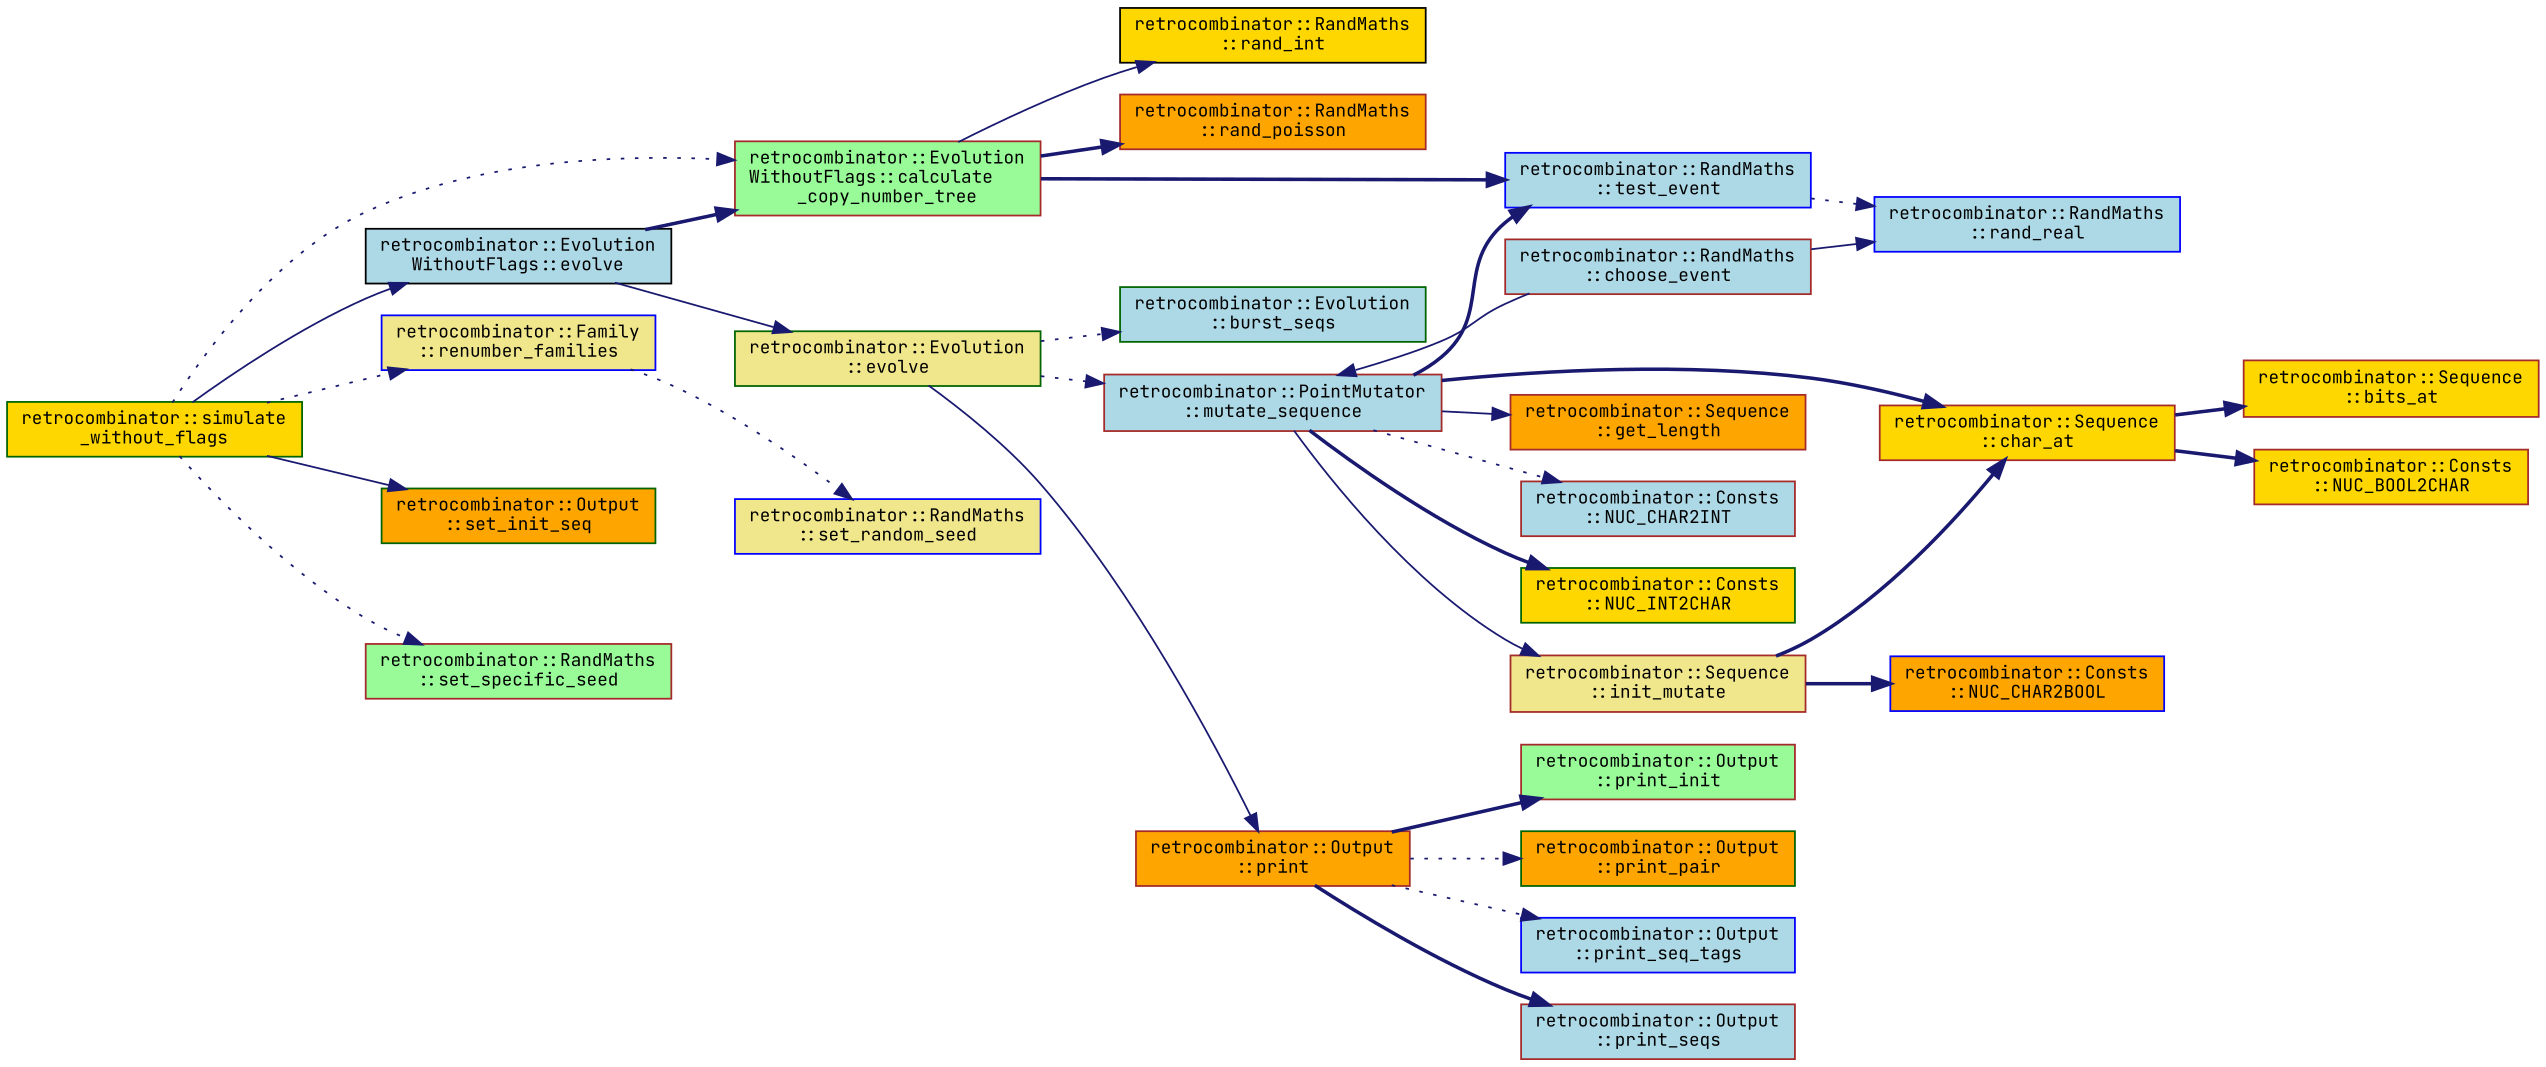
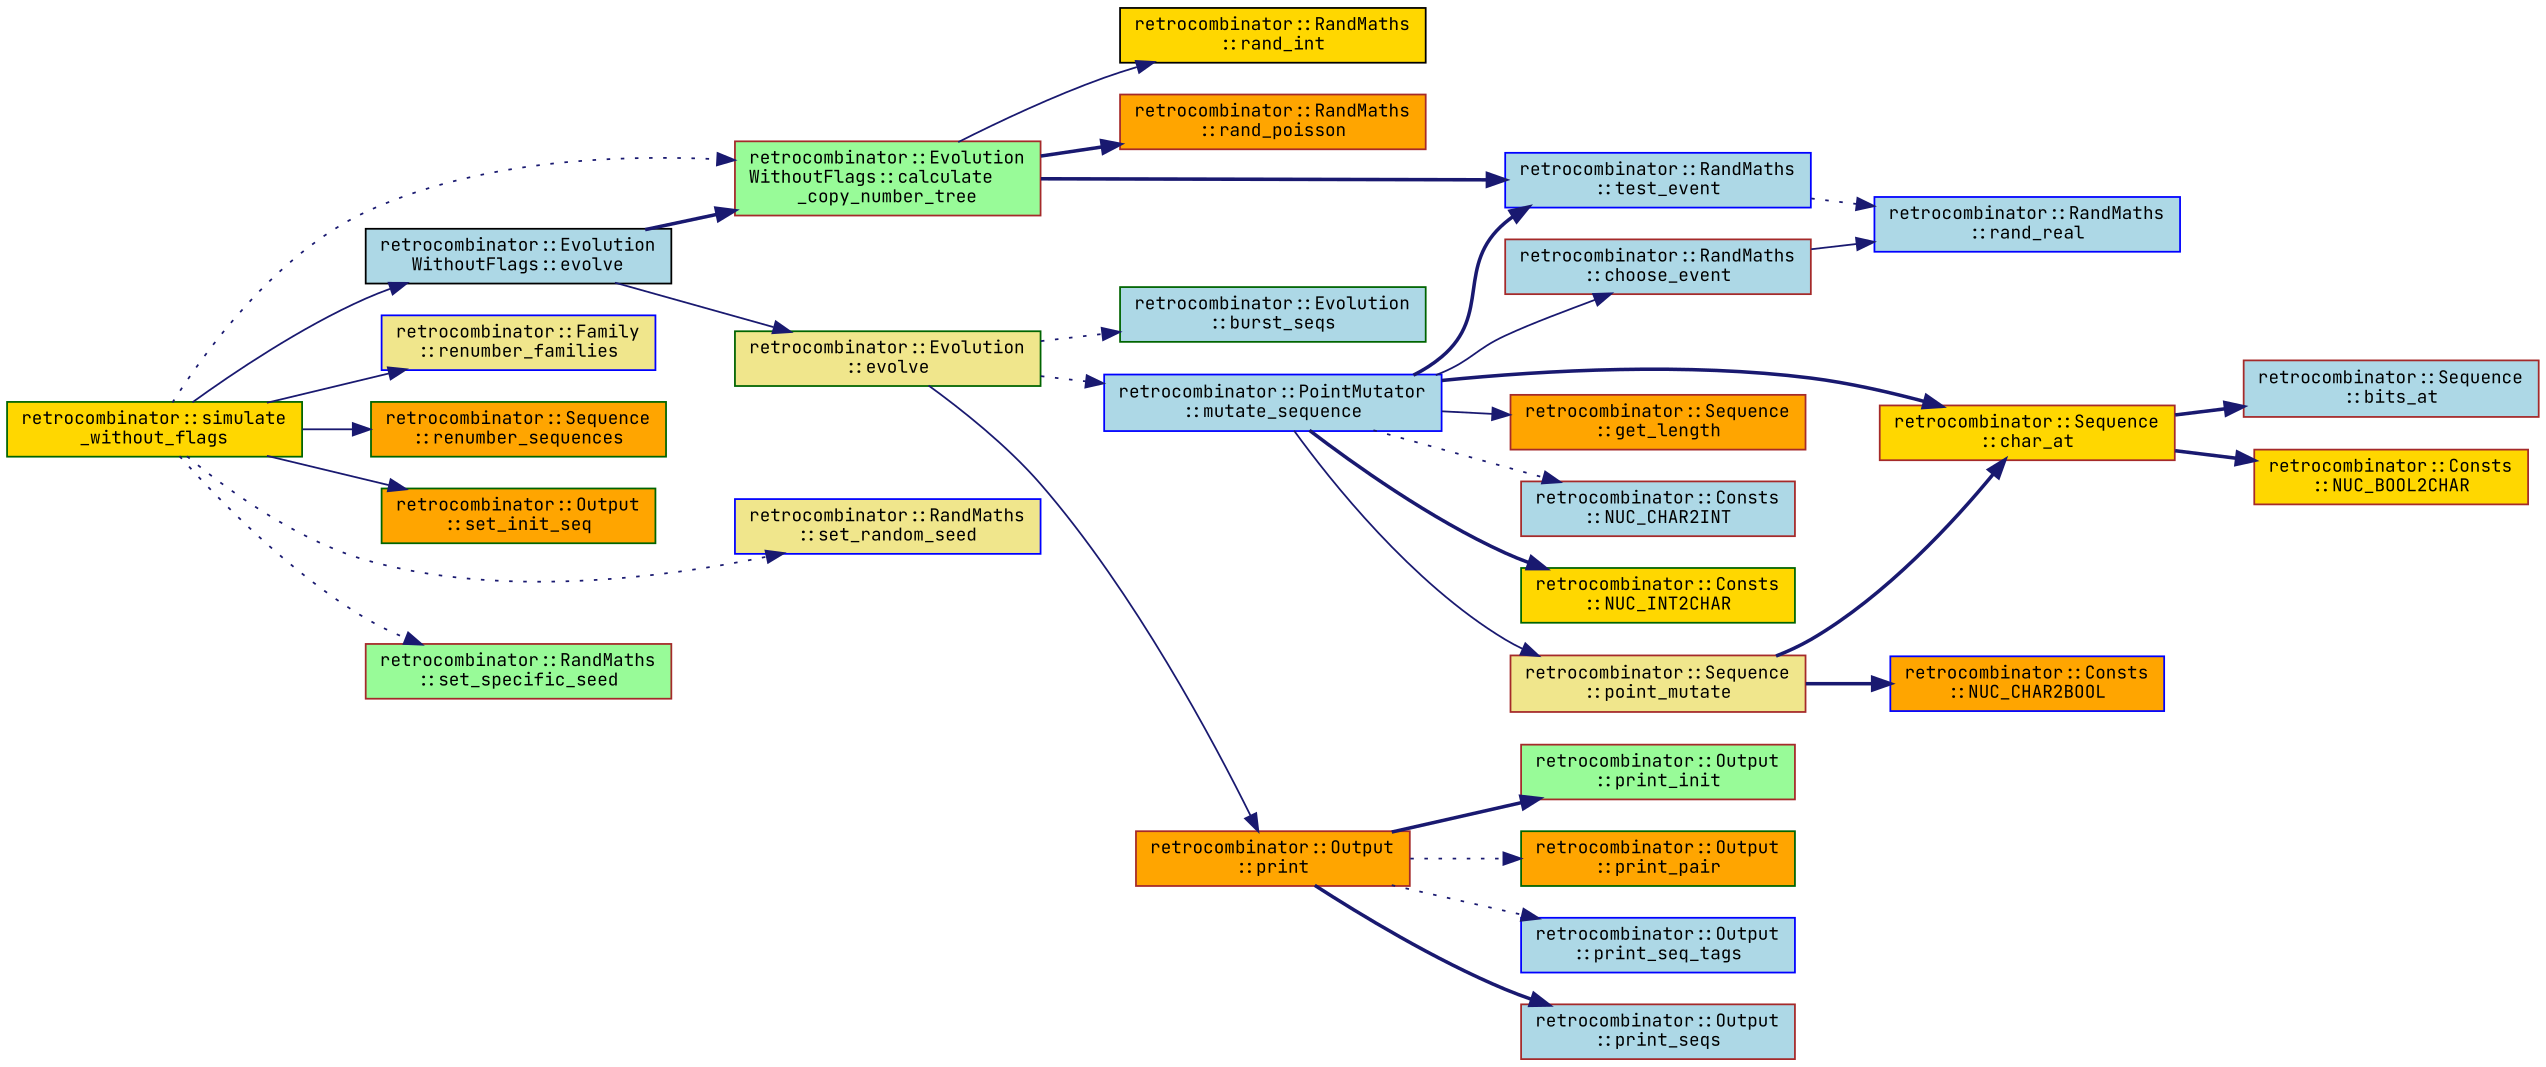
edge "retrocombinator::RandMaths ::choose_event" -> "retrocombinator::PointMutator ::mutate_sequence": reversed
edge "retrocombinator::simulate _without_flags" -> "retrocombinator::Family ::renumber_families": style dotted -> solid
node "retrocombinator::Sequence ::bits_at": fillcolor gold -> lightblue
node "retrocombinator::PointMutator ::mutate_sequence": color brown -> blue
edge "retrocombinator::Family ::renumber_families" -> "retrocombinator::RandMaths ::set_random_seed": now "retrocombinator::simulate _without_flags" -> "retrocombinator::RandMaths ::set_random_seed"
node "retrocombinator::Sequence ::renumber_sequences": added
node "retrocombinator::Sequence ::init_mutate": label "retrocombinator::Sequence ::init_mutate" -> "retrocombinator::Sequence ::point_mutate"
